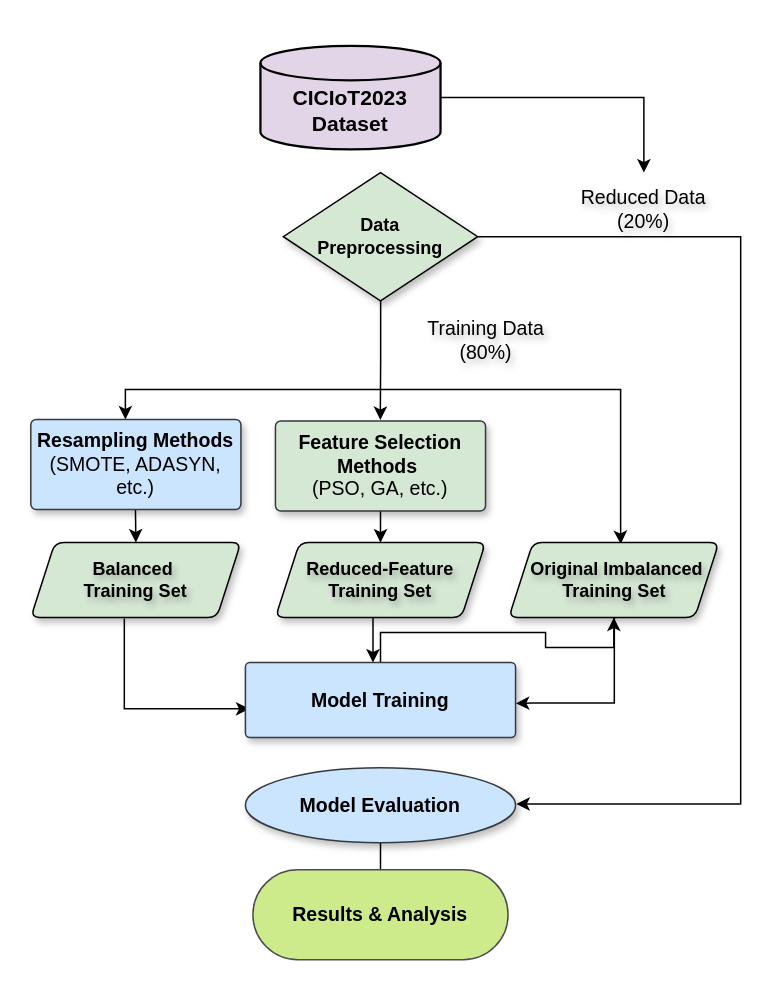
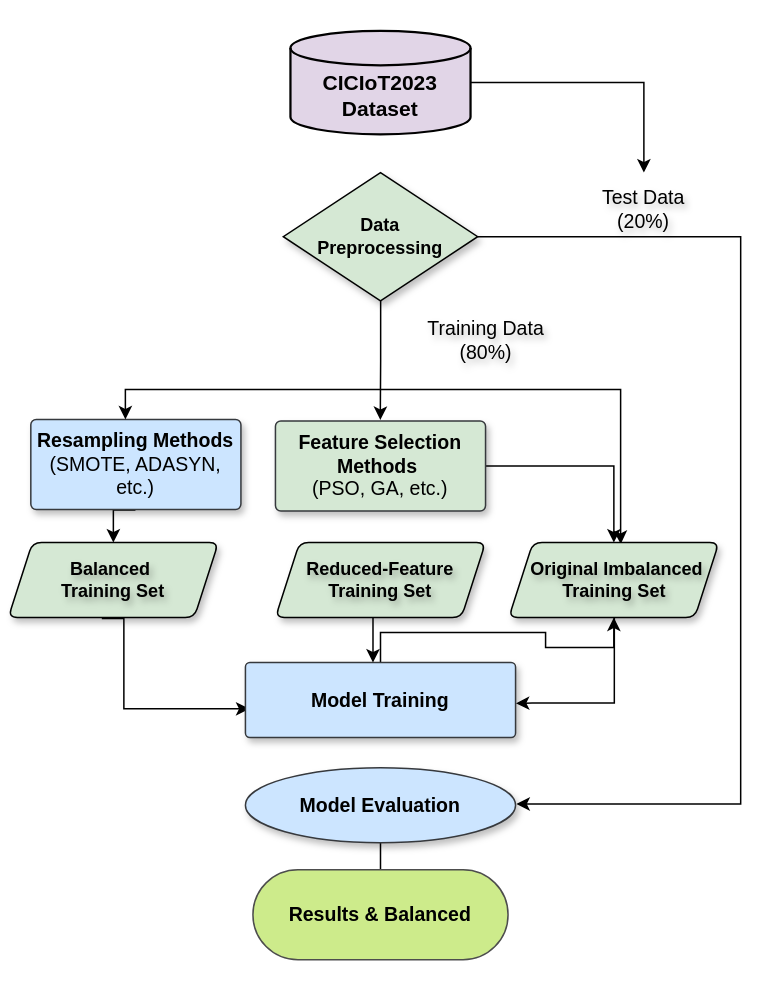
node "CICIoT2023 Dataset": moved (350, 98) -> (380, 83)
node "Reduced Data (20%)": label "Reduced Data (20%)" -> "Test Data (20%)"
edge "Feature Selection Methods (PSO, GA, etc.)" -> "Reduced-Feature Training Set": now "Feature Selection Methods (PSO, GA, etc.)" -> "Original Imbalanced Training Set"
node "Balanced Training Set": moved (136, 580) -> (113, 580)
node "Results & Analysis": label "Results & Analysis" -> "Results & Balanced"
